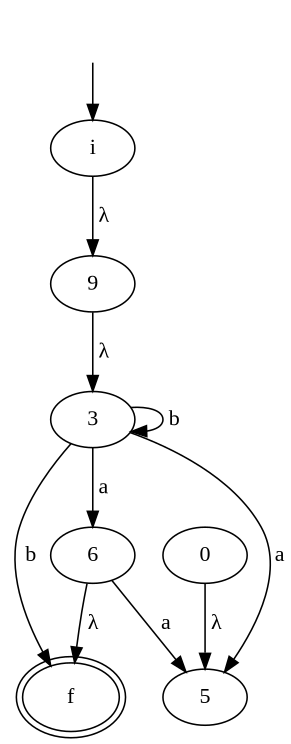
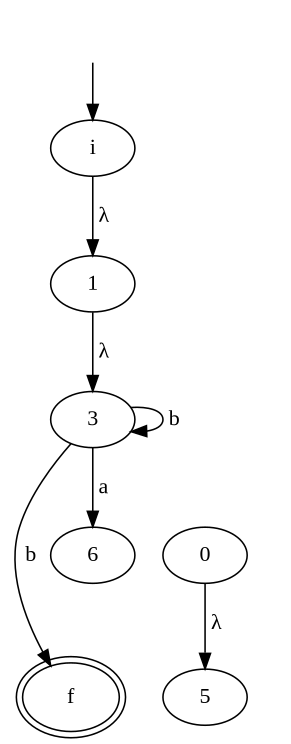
node "9": label "9" -> "1"
edge "3" -> "5": removed, label "a"
edge "6" -> "f": removed, label "λ"
edge "6" -> "5": removed, label "a"
